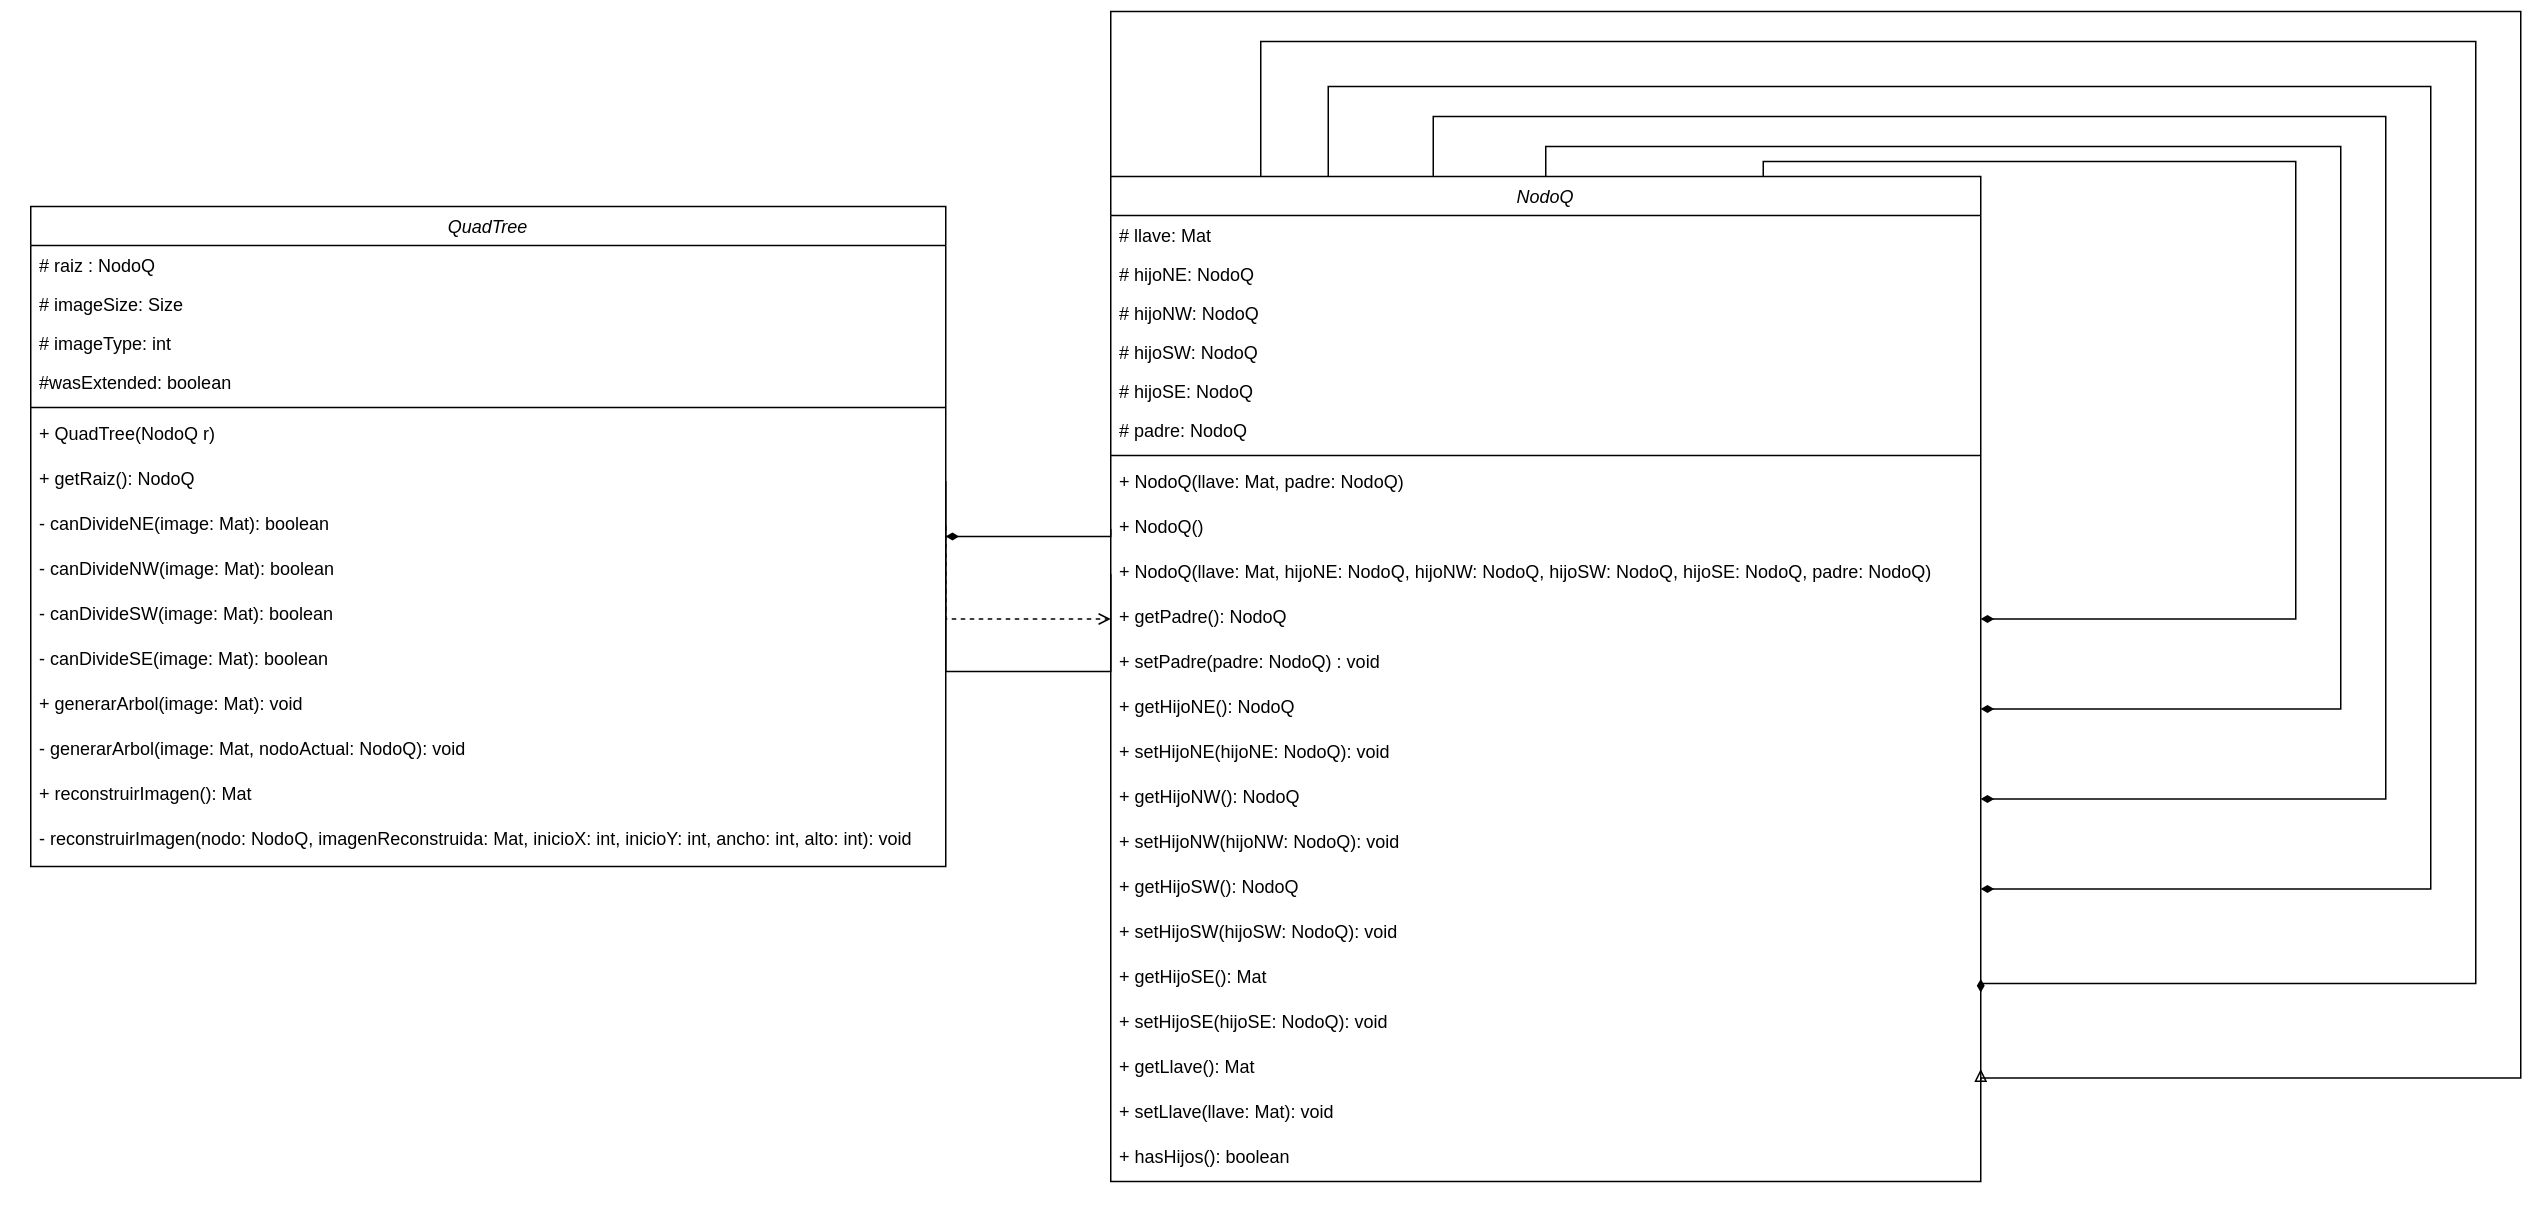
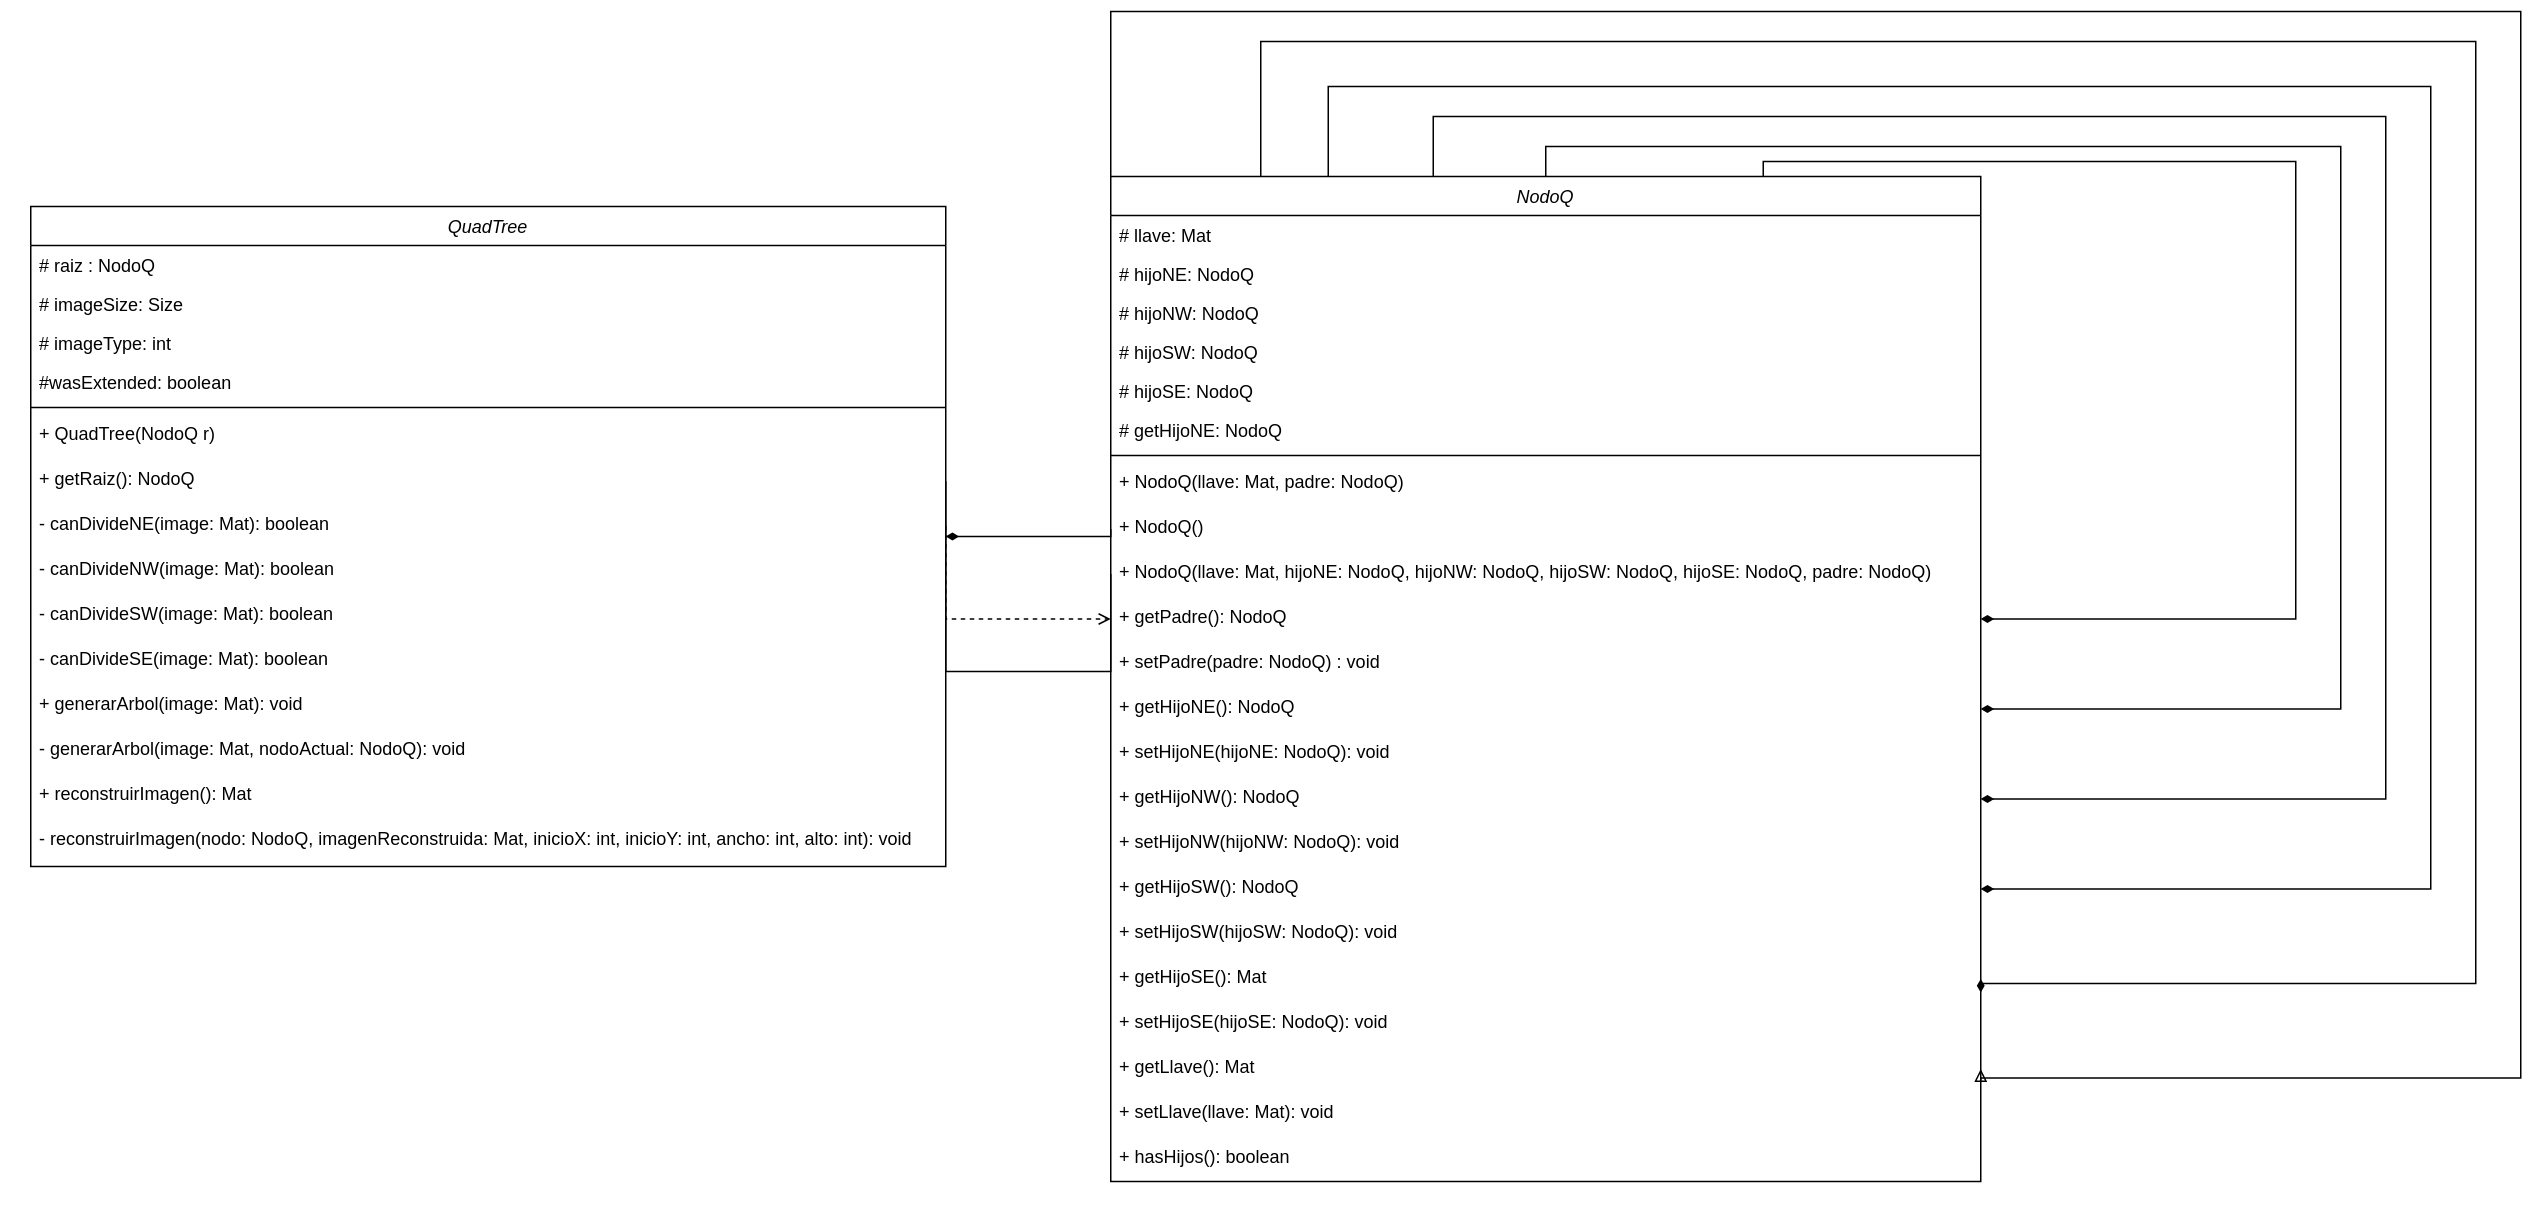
node "# padre: NodoQ": label "# padre: NodoQ" -> "# getHijoNE: NodoQ"
